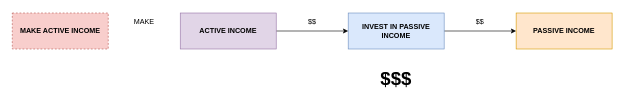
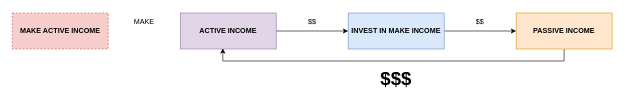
node "INVEST IN PASSIVE INCOME": label "INVEST IN PASSIVE INCOME" -> "INVEST IN MAKE INCOME"
edge "PASSIVE INCOME" -> "ACTIVE INCOME": added
